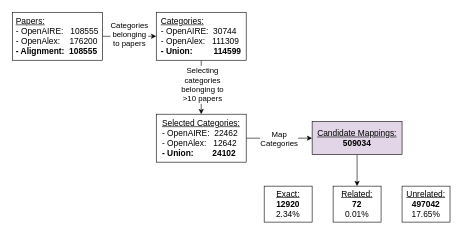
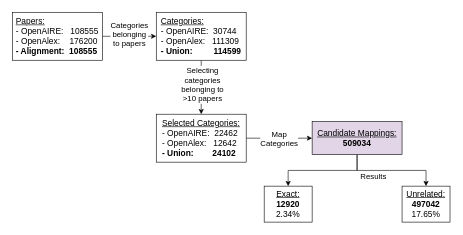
edge "Candidate Mappings: 509034" -> "Exact: 12920 2.34%": added
edge "Candidate Mappings: 509034" -> "Unrelated: 497042 17.65%": added, label "Results"
edge "Candidate Mappings: 509034" -> "Related: 72 0.01%": removed
node "Related: 72 0.01%": removed
